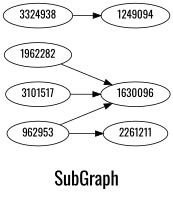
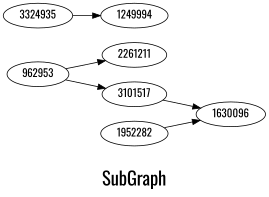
node "3324938": label "3324938" -> "3324935"
node "1249094": label "1249094" -> "1249994"
node "1962282": label "1962282" -> "1952282"
edge "962953" -> "1630096": now "962953" -> "3101517"
